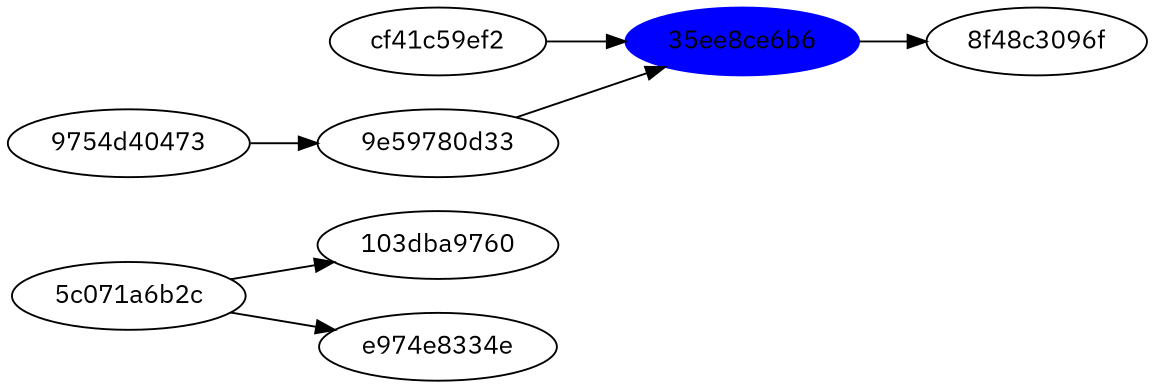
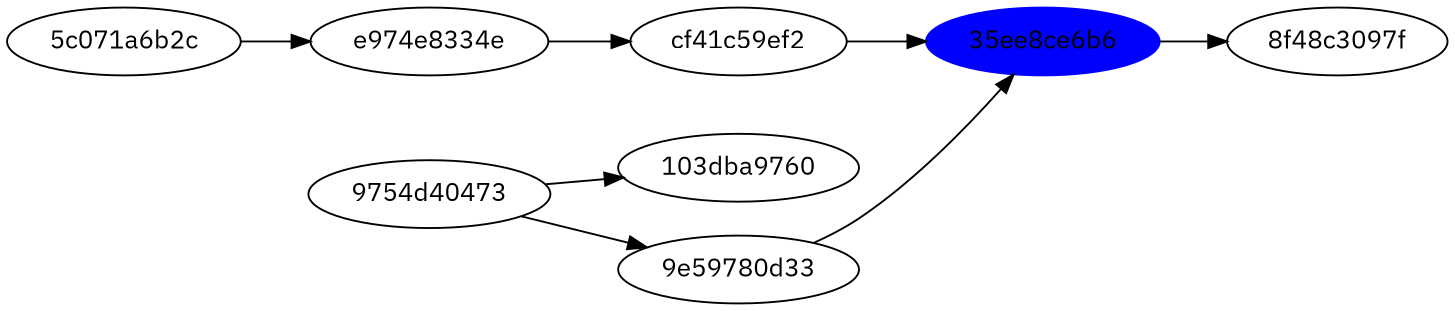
edge "e974e8334e" -> "cf41c59ef2": added
node "8f48c3096f": label "8f48c3096f" -> "8f48c3097f"
edge "5c071a6b2c" -> "103dba9760": now "9754d40473" -> "103dba9760"
